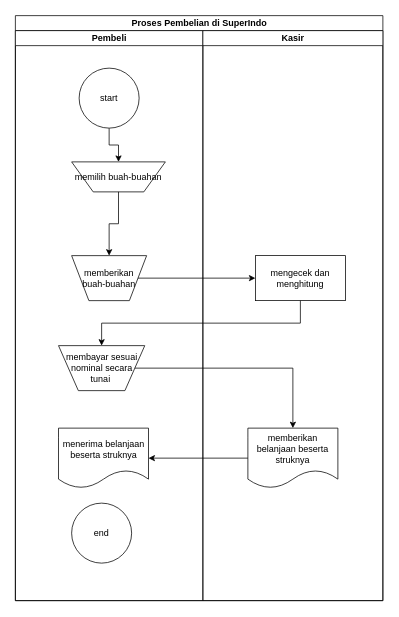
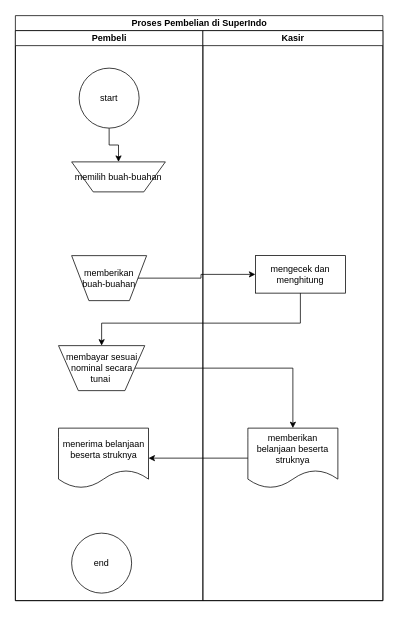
edge "memilih buah-buahan" -> "memberikan buah-buahan": removed
node "mengecek dan menghitung": size 90x45 -> 90x38
node "end": moved (102, 533) -> (102, 563)
